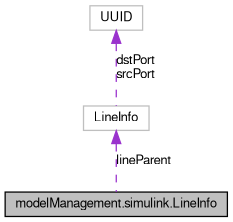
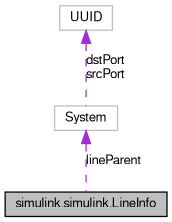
node "LineInfo": label "LineInfo" -> "System"
node "modelManagement.simulink.LineInfo": label "modelManagement.simulink.LineInfo" -> "simulink.simulink.LineInfo"
